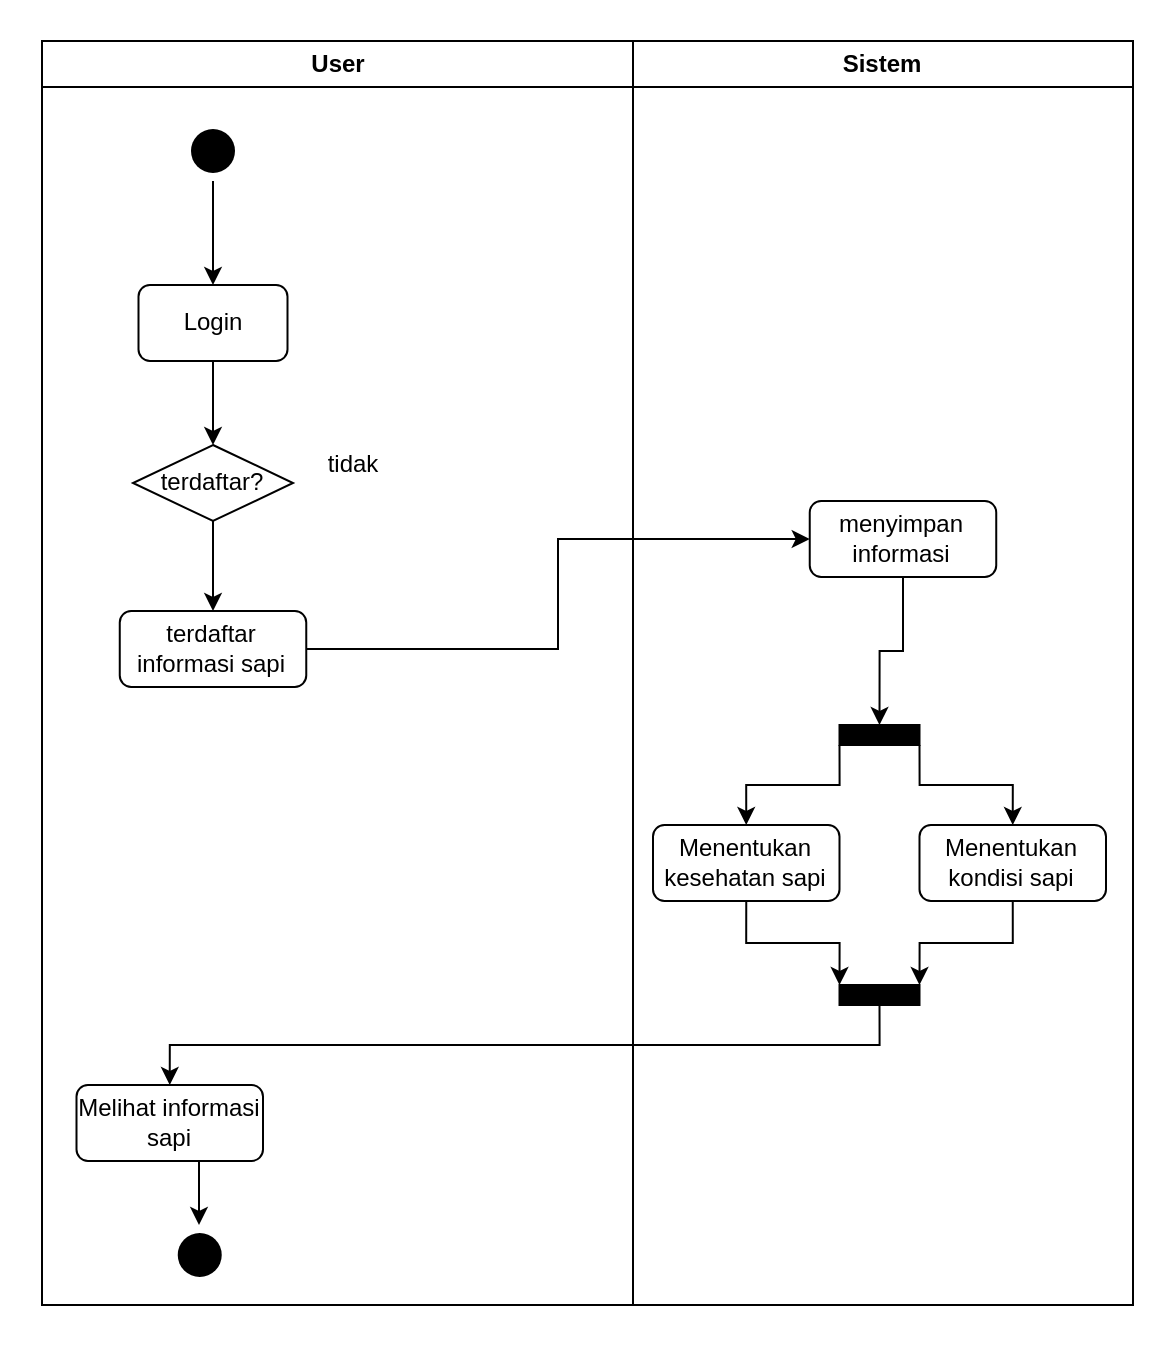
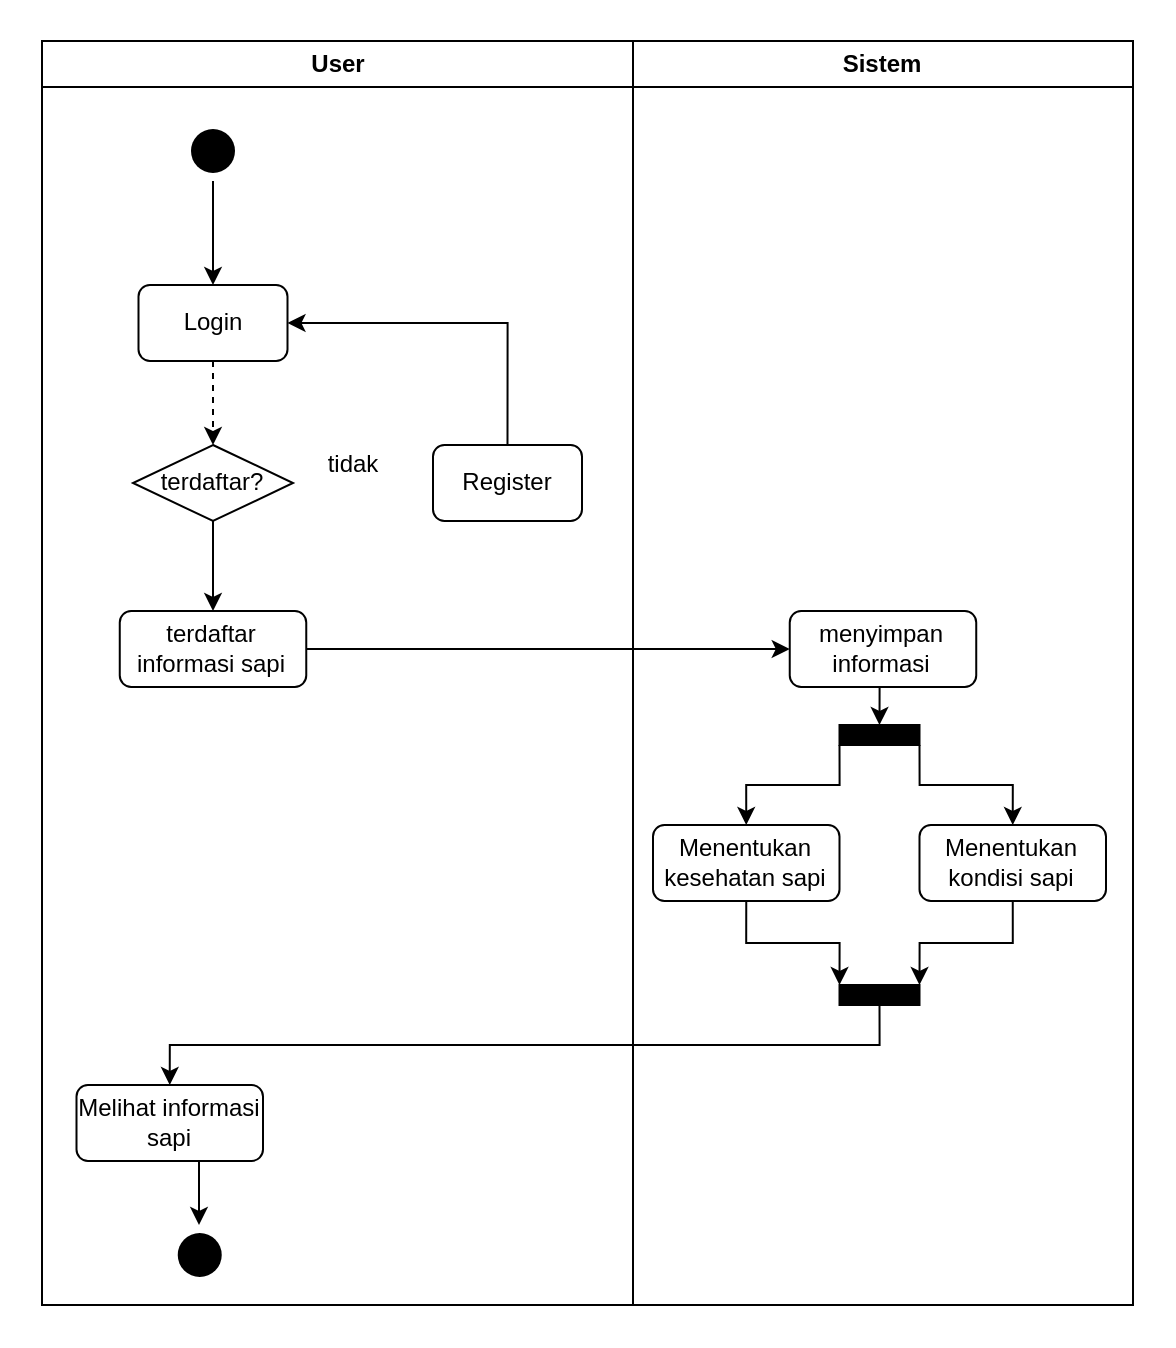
edge "Register" -> "Login": added
edge "Login" -> "terdaftar?": style solid -> dashed
node "Register": added
node "menyimpan informasi": moved (903, 539) -> (883, 649)
